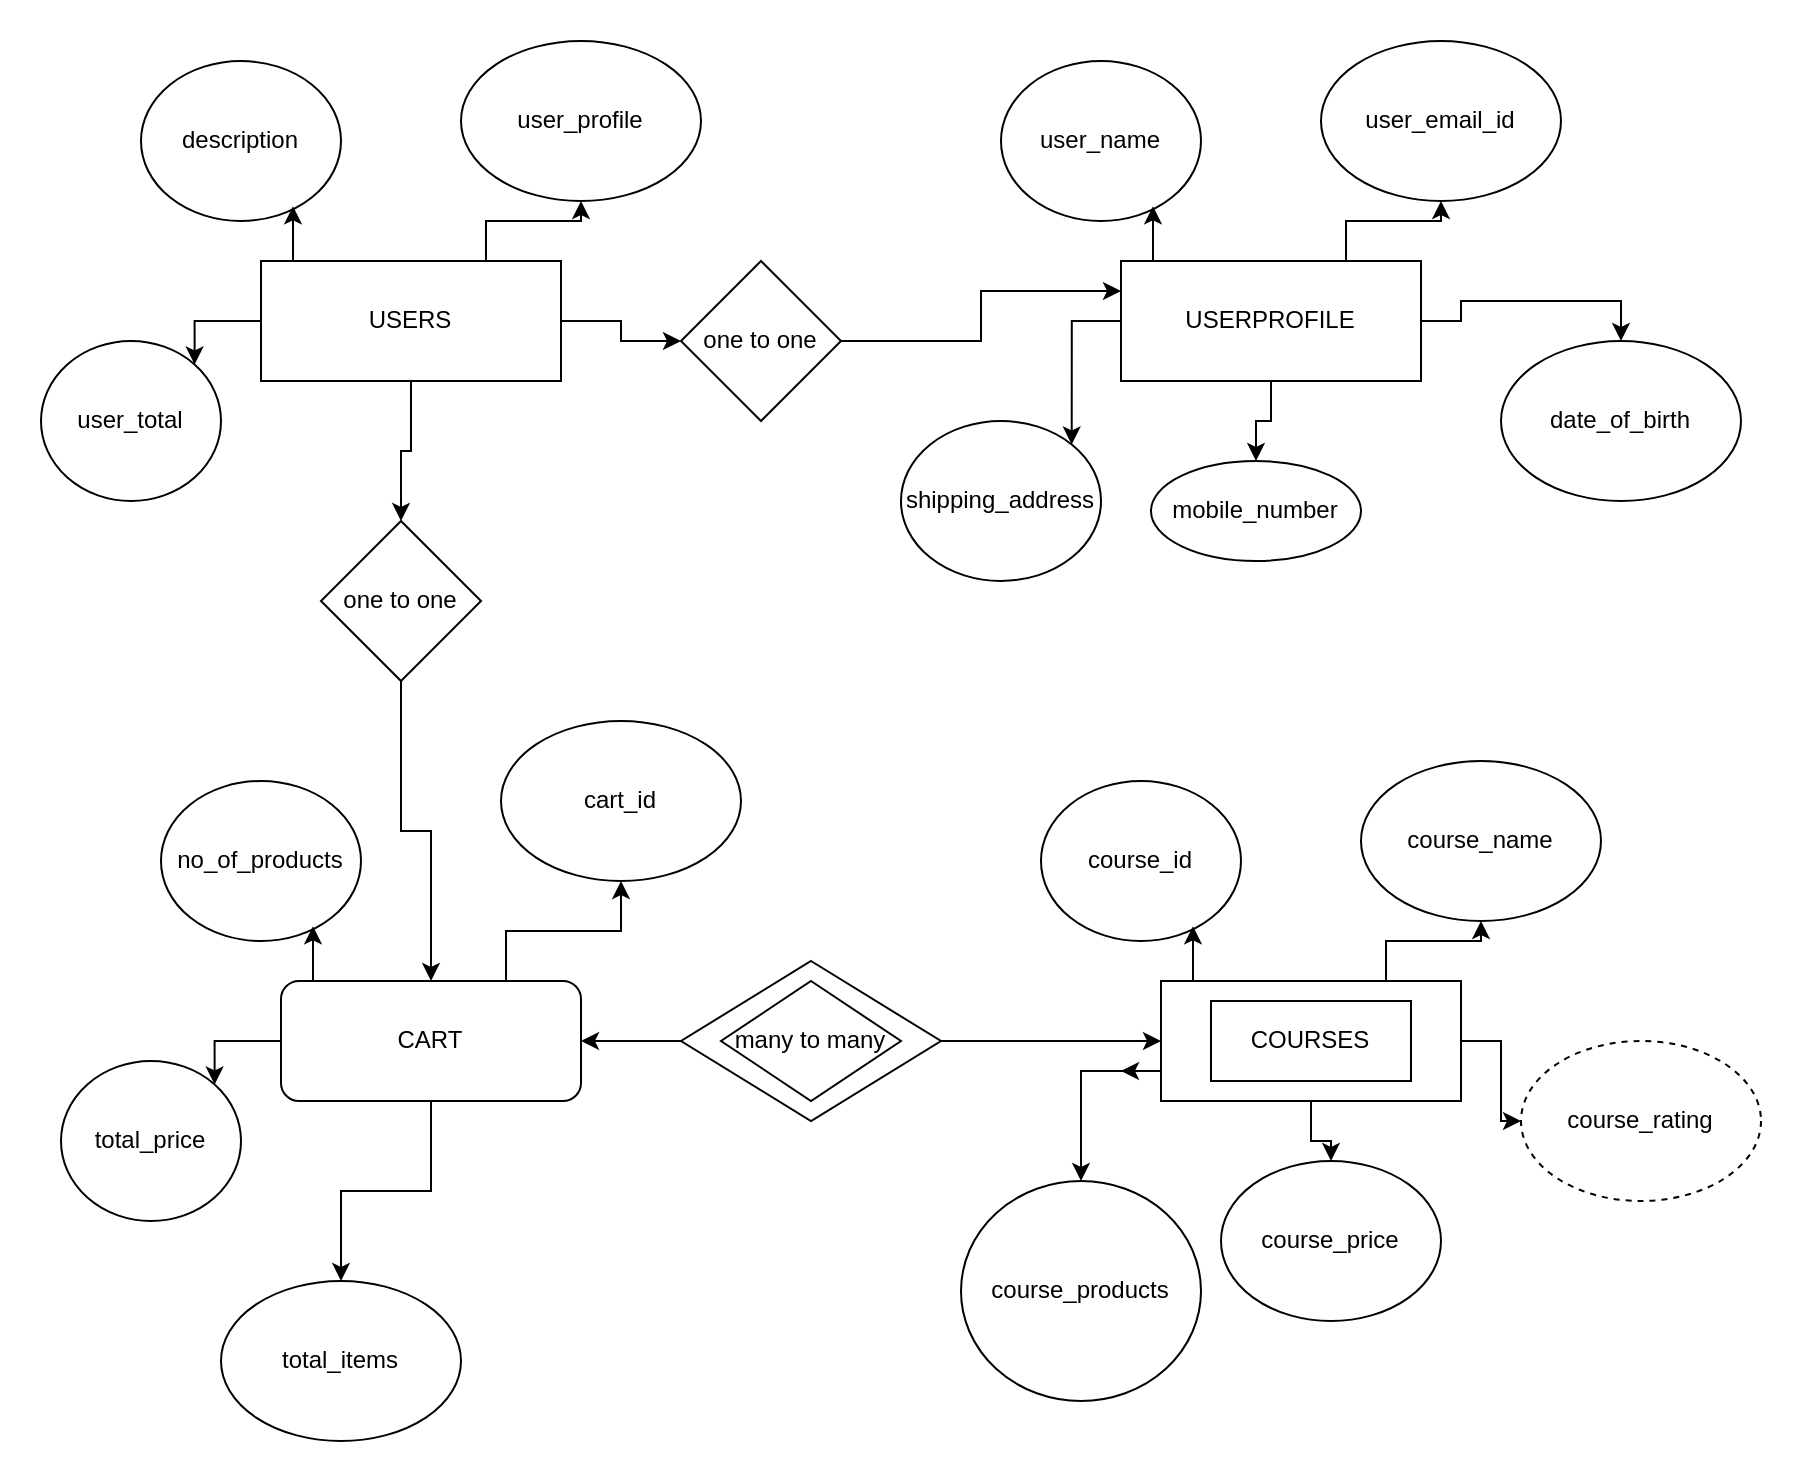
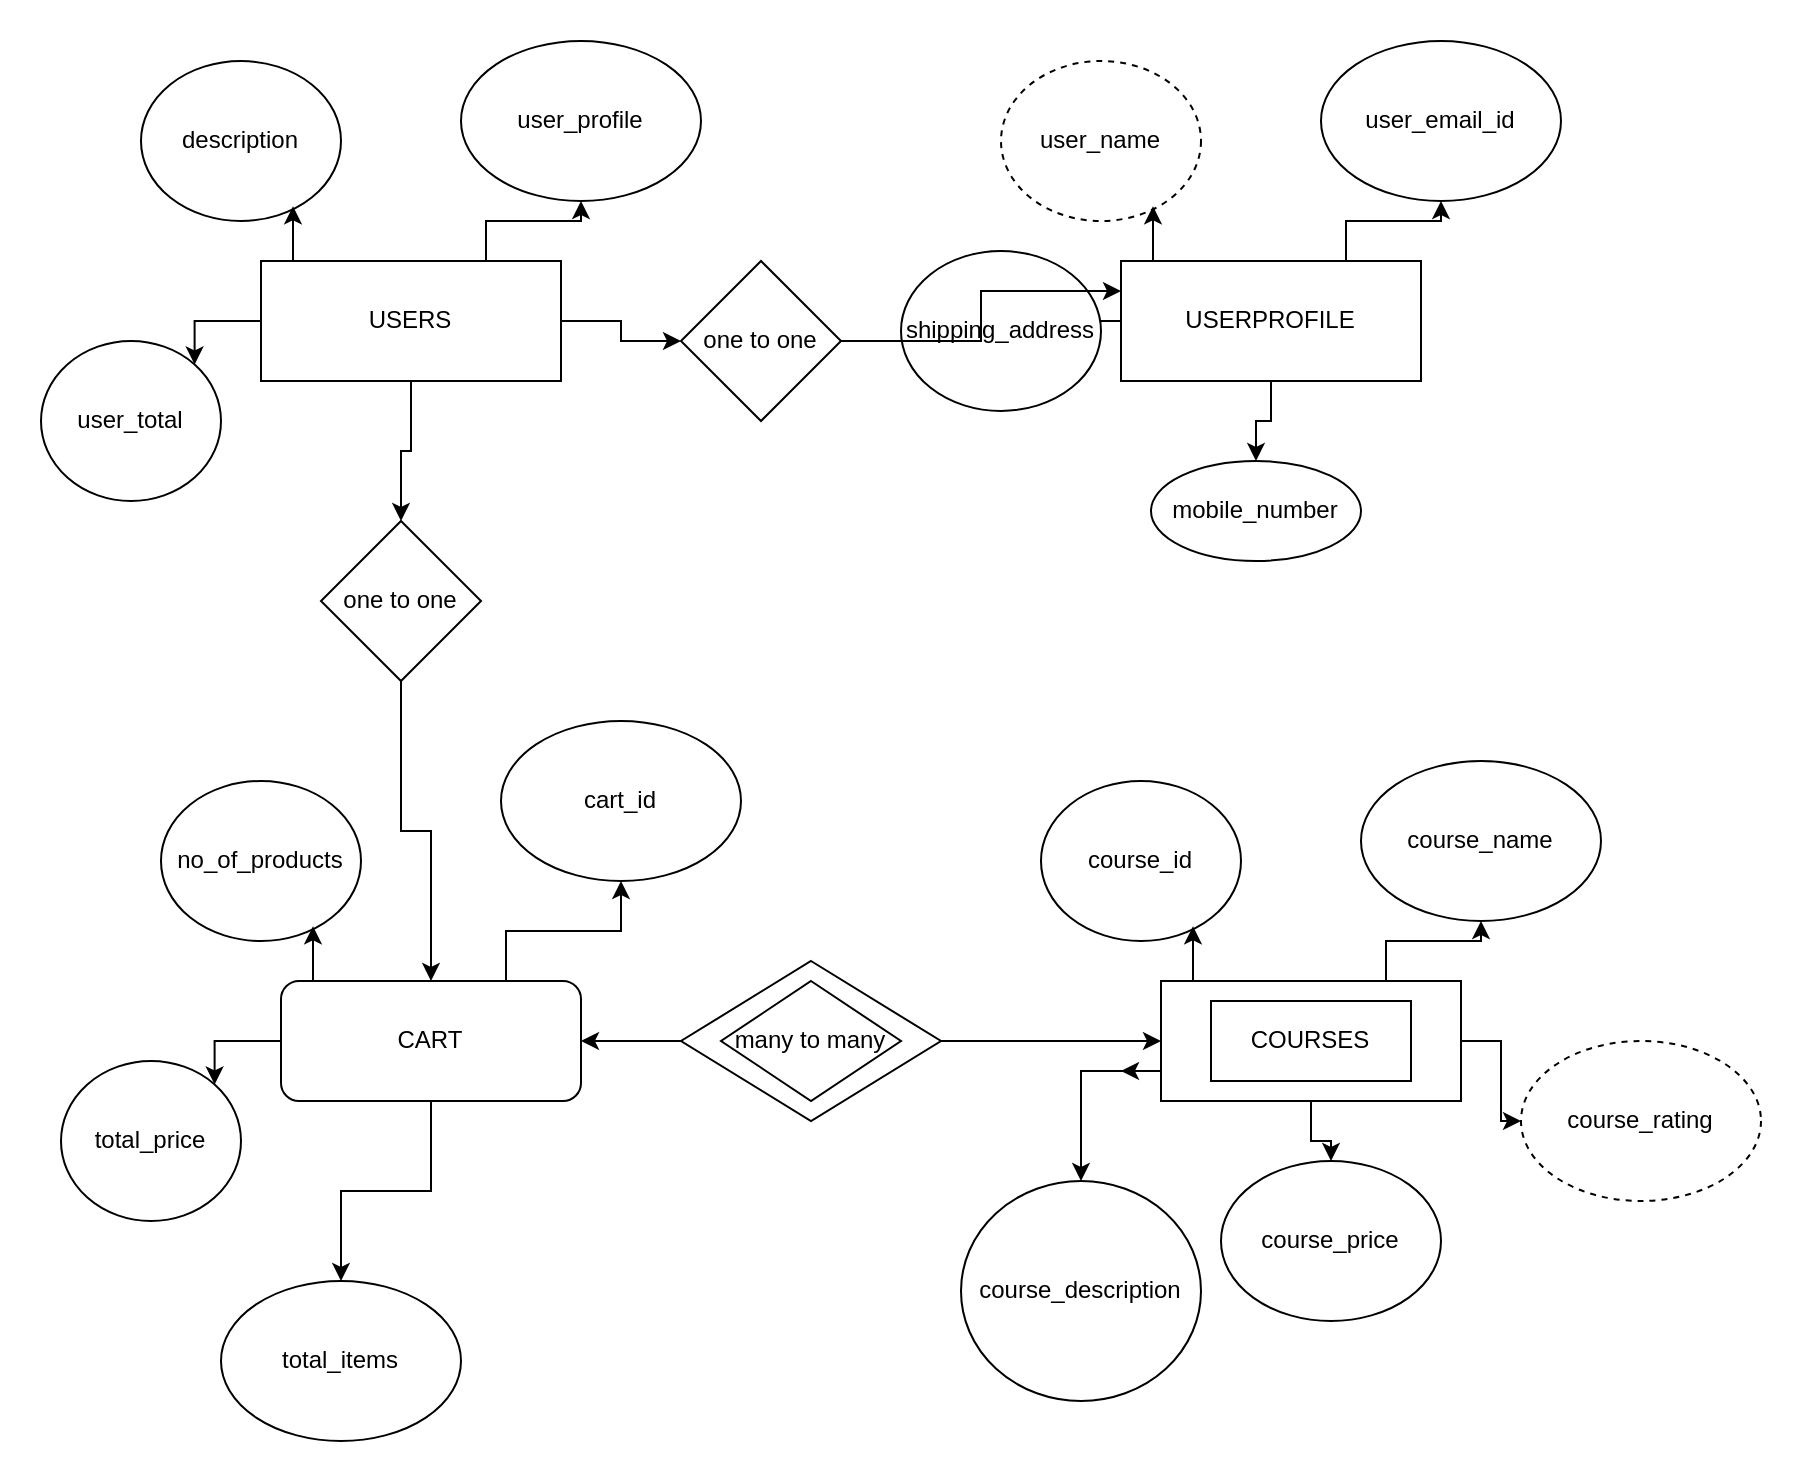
node "user_name": style solid -> dashed
edge "USERPROFILE" -> "date_of_birth": removed
node "date_of_birth": removed
node "shipping_address": moved (1001, 501) -> (1001, 331)
node "course_products": label "course_products" -> "course_description"
